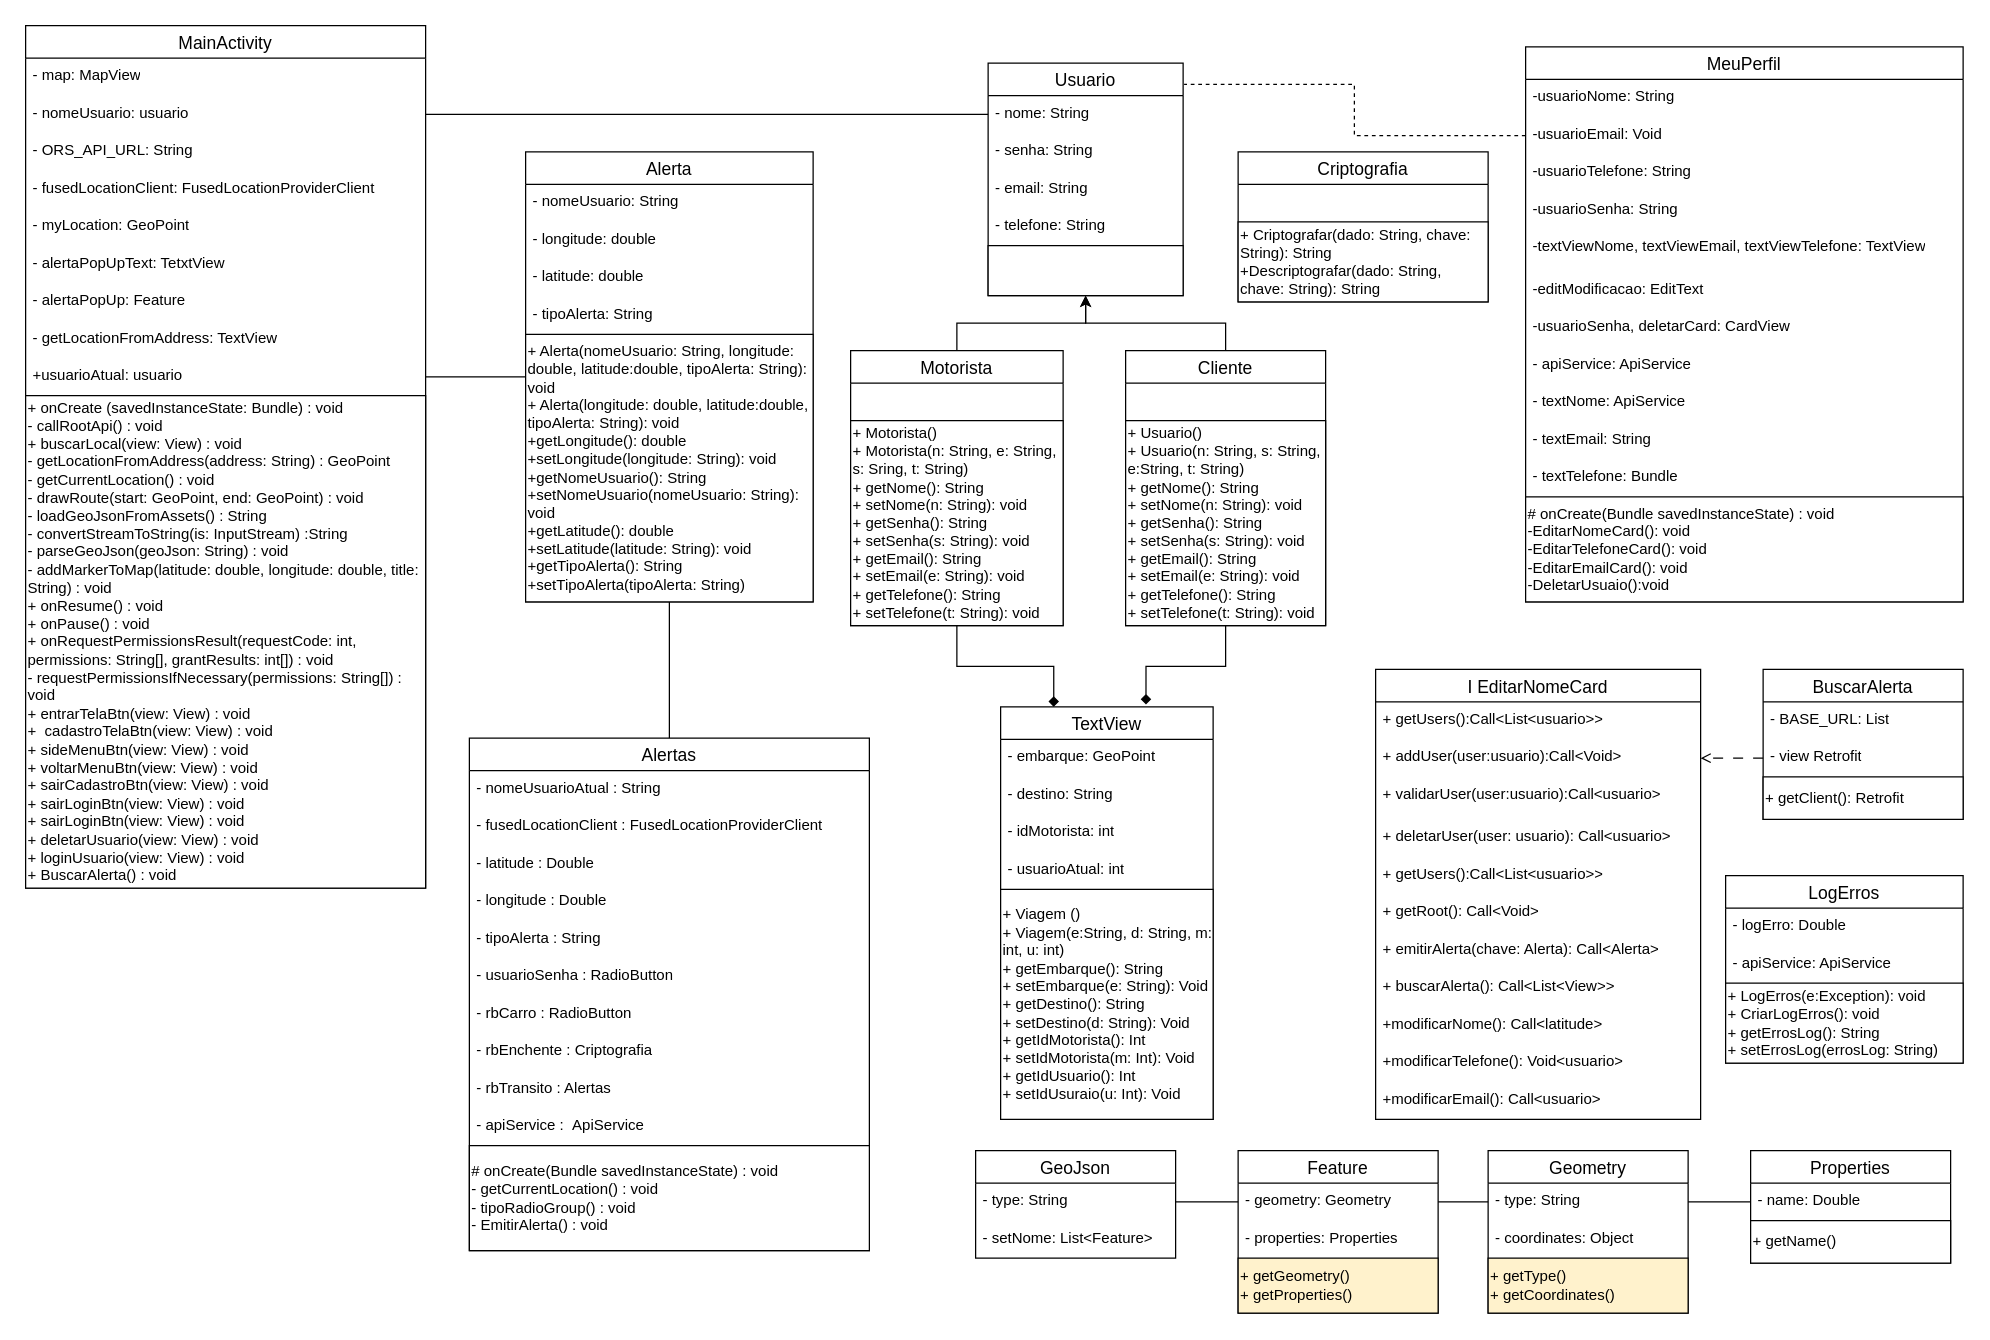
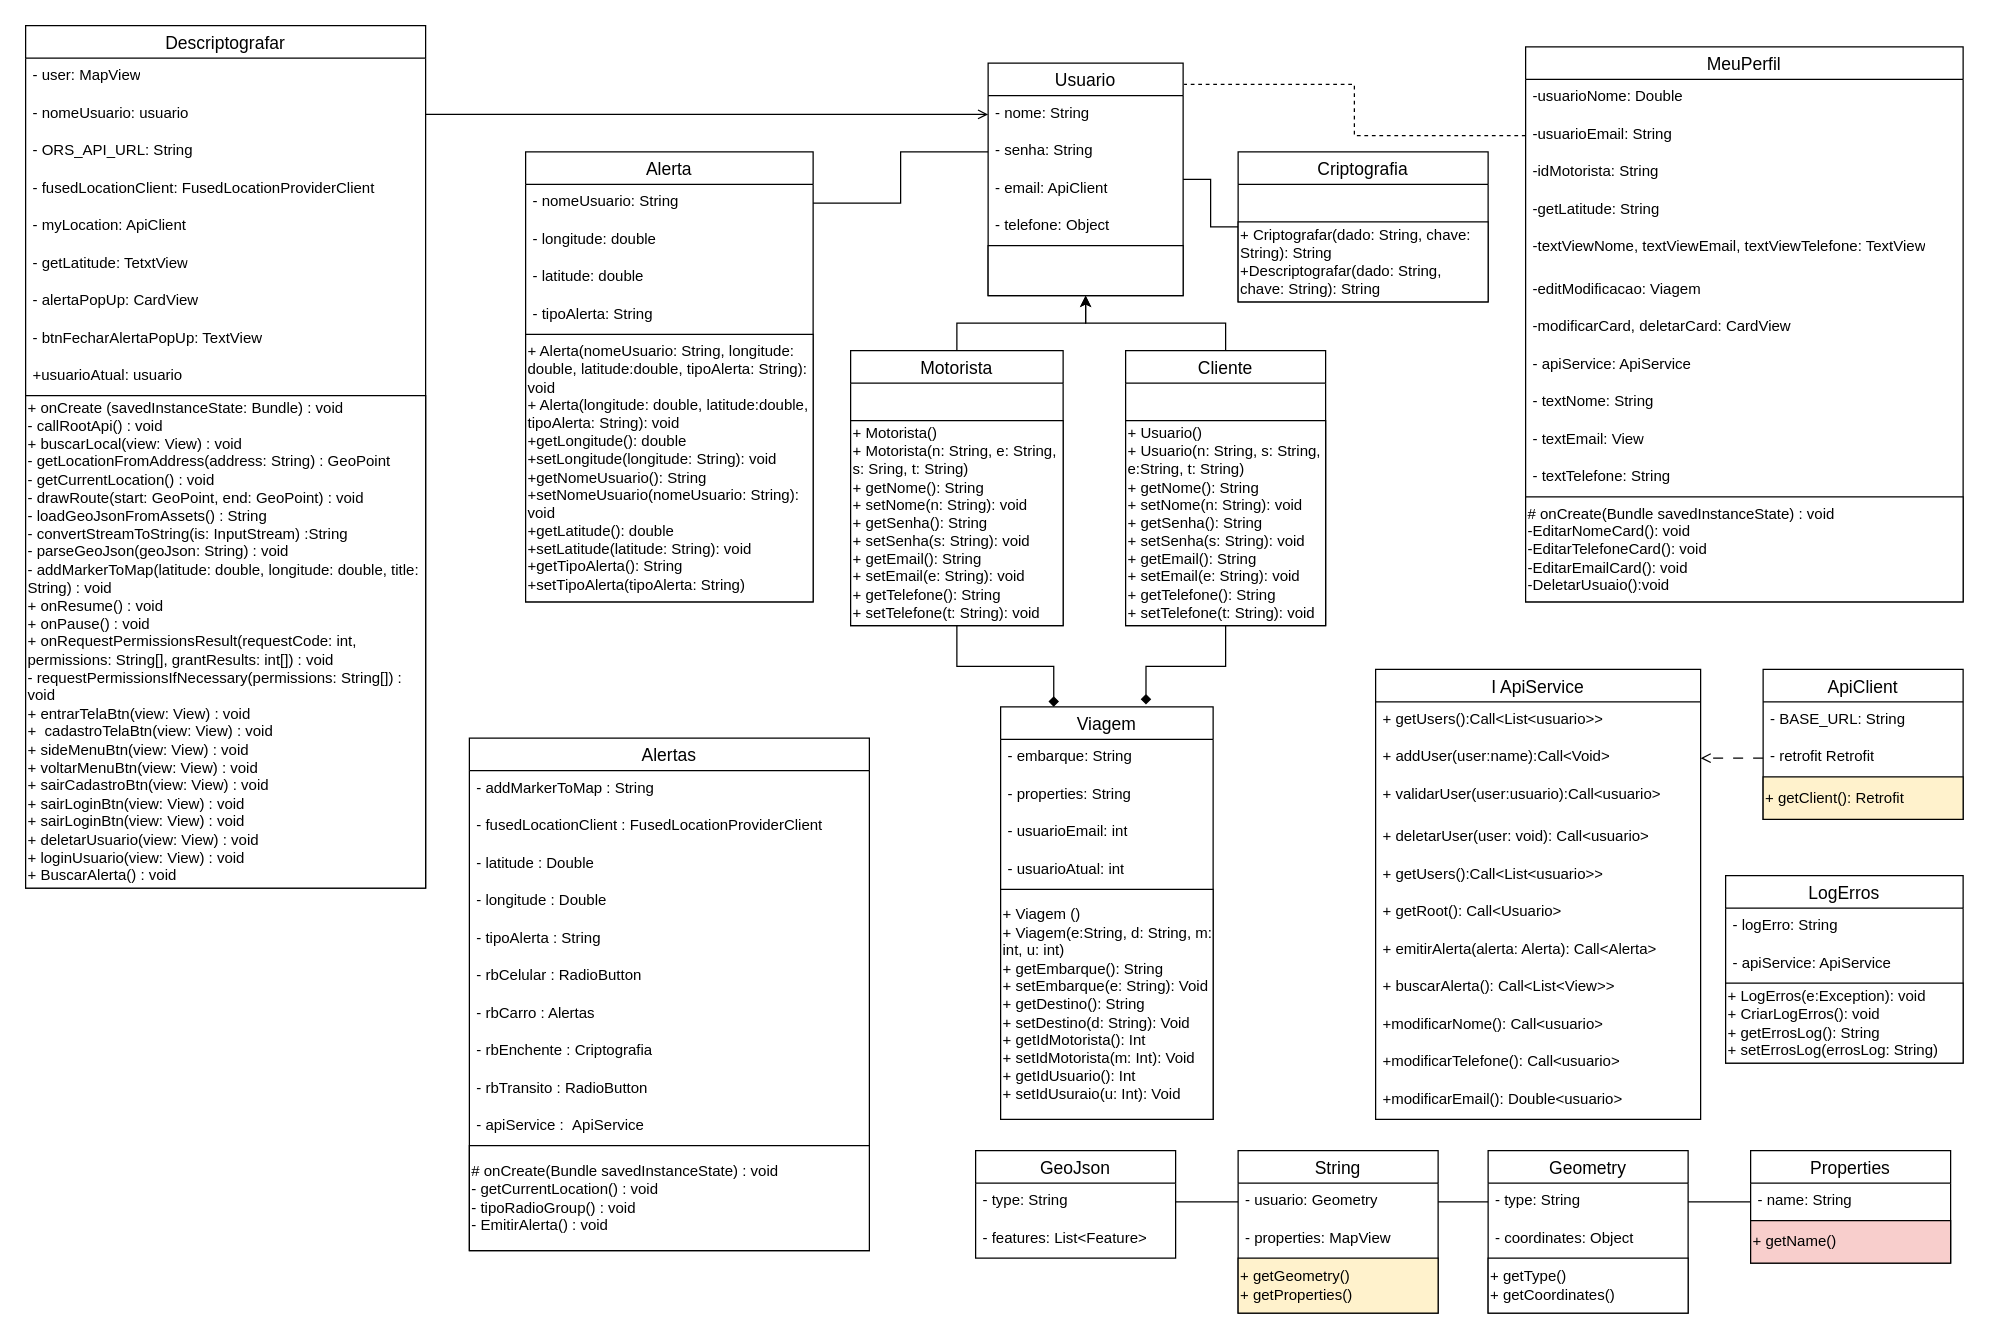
node "MainActivity": label "MainActivity" -> "Descriptografar"
node "- map: MapView": label "- map: MapView" -> "- user: MapView"
node "-usuarioNome: String": label "-usuarioNome: String" -> "-usuarioNome: Double"
edge "- nomeUsuario: usuario" -- "- nome: String": arrowhead none -> open
node "-usuarioEmail: Void": label "-usuarioEmail: Void" -> "-usuarioEmail: String"
node "-usuarioTelefone: String": label "-usuarioTelefone: String" -> "-idMotorista: String"
edge "- senha: String" -- "- nomeUsuario: String": added
node "- email: String": label "- email: String" -> "- email: ApiClient"
edge "Usuario" -- "Criptografia": added
node "-usuarioSenha: String": label "-usuarioSenha: String" -> "-getLatitude: String"
node "- myLocation: GeoPoint": label "- myLocation: GeoPoint" -> "- myLocation: ApiClient"
node "- telefone: String": label "- telefone: String" -> "- telefone: Object"
node "- alertaPopUpText: TetxtView": label "- alertaPopUpText: TetxtView" -> "- getLatitude: TetxtView"
node "-editModificacao: EditText": label "-editModificacao: EditText" -> "-editModificacao: Viagem"
node "- alertaPopUp: Feature": label "- alertaPopUp: Feature" -> "- alertaPopUp: CardView"
node "-usuarioSenha, deletarCard: CardView": label "-usuarioSenha, deletarCard: CardView" -> "-modificarCard, deletarCard: CardView"
node "- getLocationFromAddress: TextView": label "- getLocationFromAddress: TextView" -> "- btnFecharAlertaPopUp: TextView"
edge "+usuarioAtual: usuario" -- "Alerta": removed
node "- textNome: ApiService": label "- textNome: ApiService" -> "- textNome: String"
node "- textEmail: String": label "- textEmail: String" -> "- textEmail: View"
node "- textTelefone: Bundle": label "- textTelefone: Bundle" -> "- textTelefone: String"
edge "Alerta" -- "Alertas": removed
node "I EditarNomeCard": label "I EditarNomeCard" -> "I ApiService"
node "BuscarAlerta": label "BuscarAlerta" -> "ApiClient"
node "- BASE_URL: List": label "- BASE_URL: List" -> "- BASE_URL: String"
node "TextView": label "TextView" -> "Viagem"
node "- embarque: GeoPoint": label "- embarque: GeoPoint" -> "- embarque: String"
node "+ addUser(user:usuario):Call<Void>": label "+ addUser(user:usuario):Call<Void>" -> "+ addUser(user:name):Call<Void>"
node "- view Retrofit": label "- view Retrofit" -> "- retrofit Retrofit"
node "- nomeUsuarioAtual : String": label "- nomeUsuarioAtual : String" -> "- addMarkerToMap : String"
node "- destino: String": label "- destino: String" -> "- properties: String"
node "+ getClient(): Retrofit": fillcolor #ffffff -> #fff2cc
node "- idMotorista: int": label "- idMotorista: int" -> "- usuarioEmail: int"
node "+ deletarUser(user: usuario): Call<usuario>": label "+ deletarUser(user: usuario): Call<usuario>" -> "+ deletarUser(user: void): Call<usuario>"
node "+ getRoot(): Call<Void>": label "+ getRoot(): Call<Void>" -> "+ getRoot(): Call<Usuario>"
node "- logErro: Double": label "- logErro: Double" -> "- logErro: String"
node "+ emitirAlerta(chave: Alerta): Call<Alerta>": label "+ emitirAlerta(chave: Alerta): Call<Alerta>" -> "+ emitirAlerta(alerta: Alerta): Call<Alerta>"
node "- usuarioSenha : RadioButton": label "- usuarioSenha : RadioButton" -> "- rbCelular : RadioButton"
node "- rbCarro : RadioButton": label "- rbCarro : RadioButton" -> "- rbCarro : Alertas"
node "+modificarNome(): Call<latitude>": label "+modificarNome(): Call<latitude>" -> "+modificarNome(): Call<usuario>"
node "+modificarTelefone(): Void<usuario>": label "+modificarTelefone(): Void<usuario>" -> "+modificarTelefone(): Call<usuario>"
node "- rbTransito : Alertas": label "- rbTransito : Alertas" -> "- rbTransito : RadioButton"
node "+modificarEmail(): Call<usuario>": label "+modificarEmail(): Call<usuario>" -> "+modificarEmail(): Double<usuario>"
node "Feature": label "Feature" -> "String"
node "- geometry: Geometry": label "- geometry: Geometry" -> "- usuario: Geometry"
node "- name: Double": label "- name: Double" -> "- name: String"
node "- setNome: List<Feature>": label "- setNome: List<Feature>" -> "- features: List<Feature>"
node "- properties: Properties": label "- properties: Properties" -> "- properties: MapView"
node "+ getName()": fillcolor #ffffff -> #f8cecc
node "+ getType() + getCoordinates()": fillcolor #fff2cc -> #ffffff
